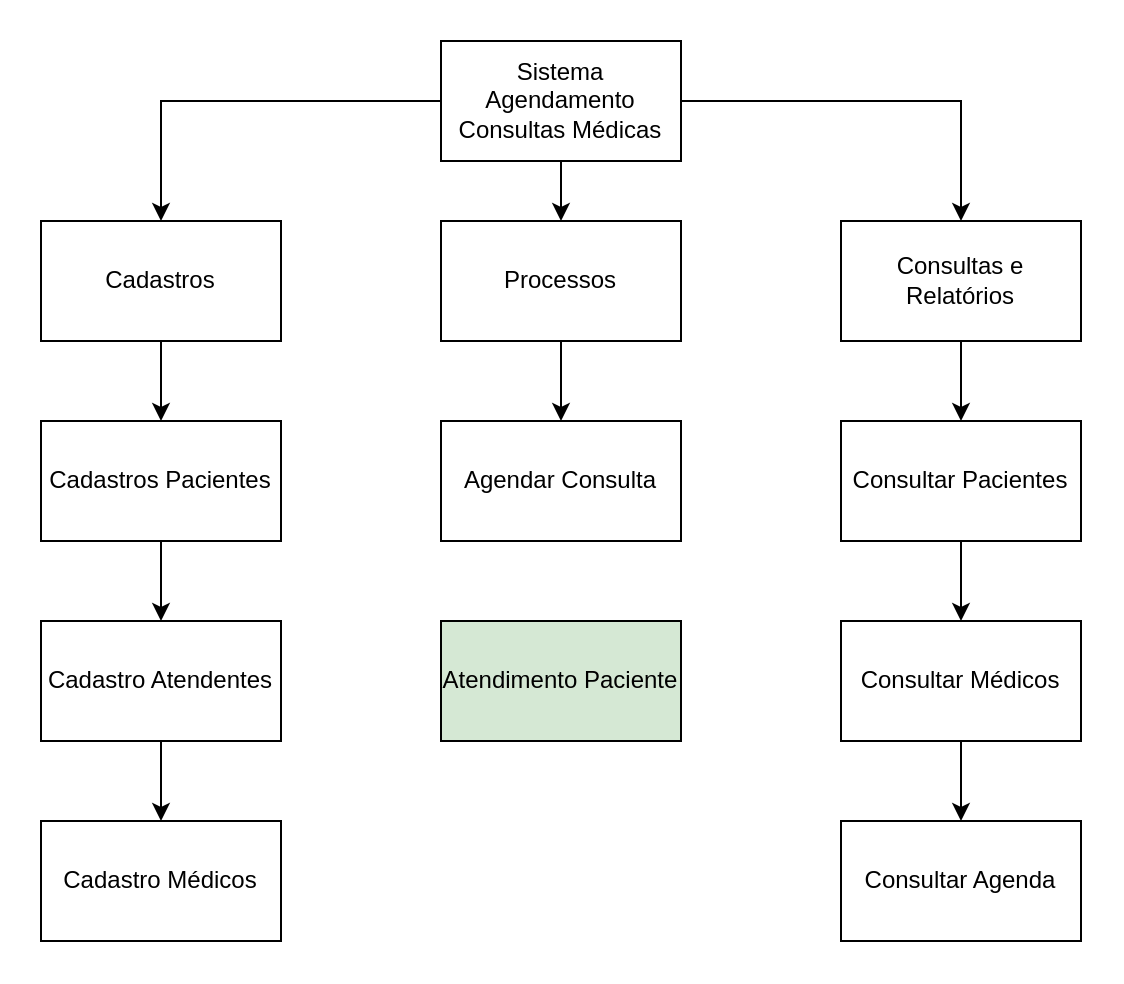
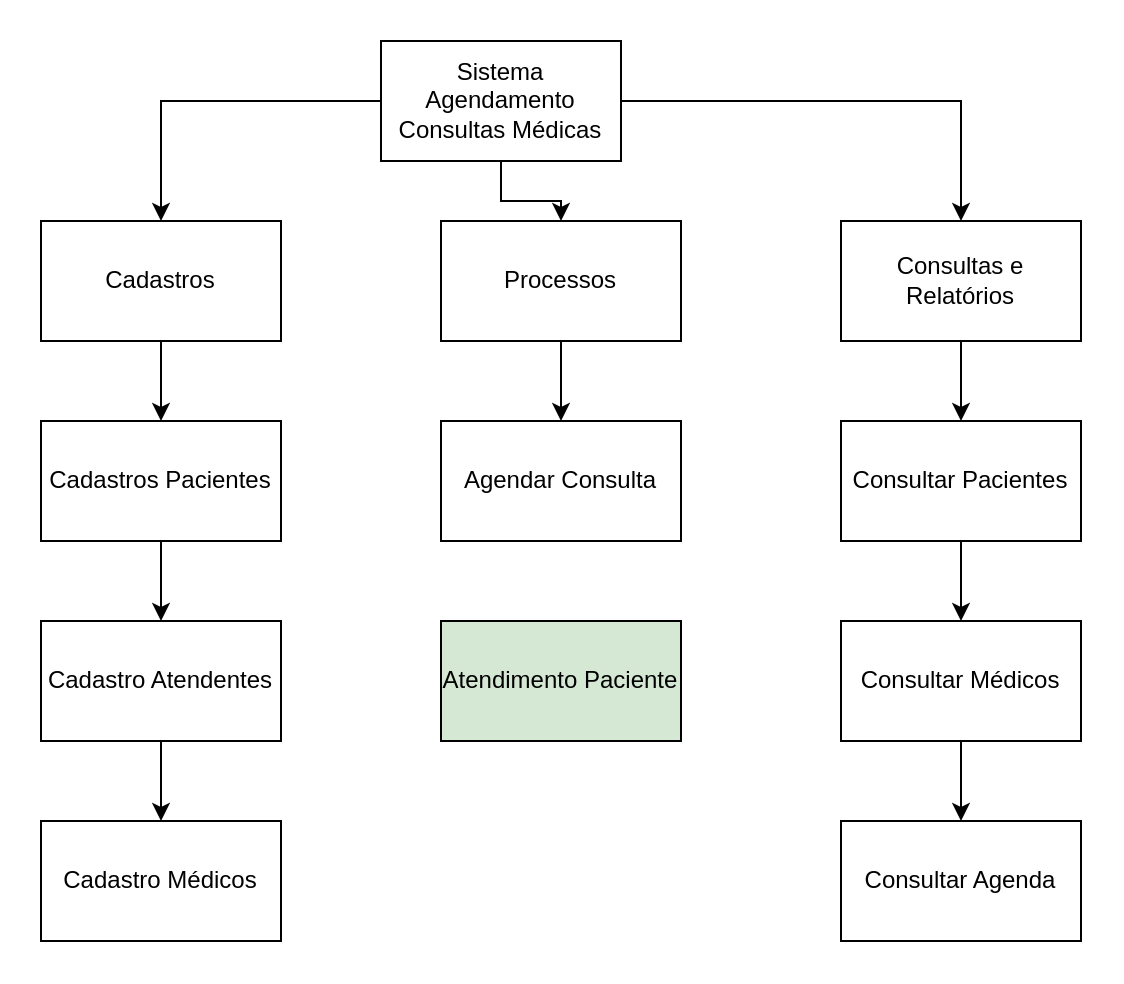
node "Sistema Agendamento Consultas Médicas": moved (561, 101) -> (501, 101)
